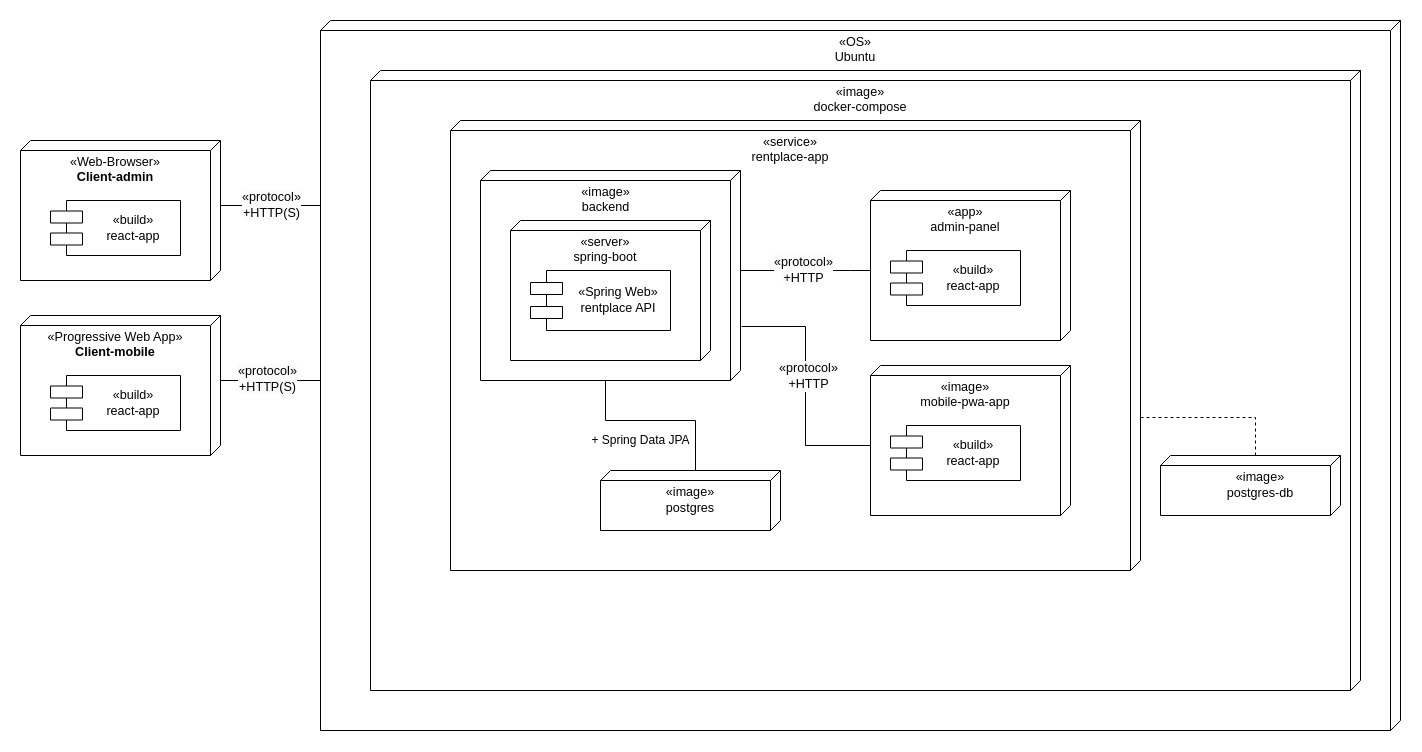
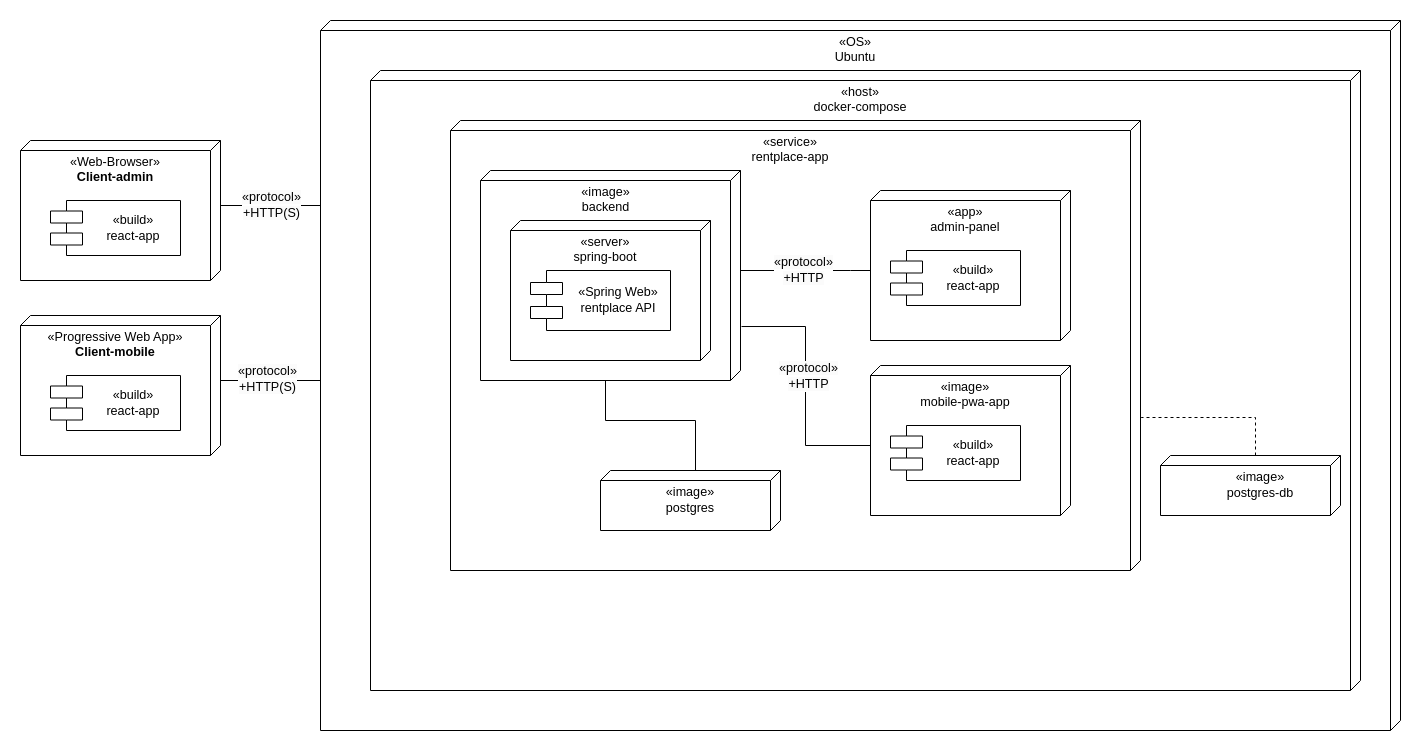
node "«image» docker-compose": label "«image» docker-compose" -> "«host» docker-compose"
node "+ Spring Data JPA": removed
